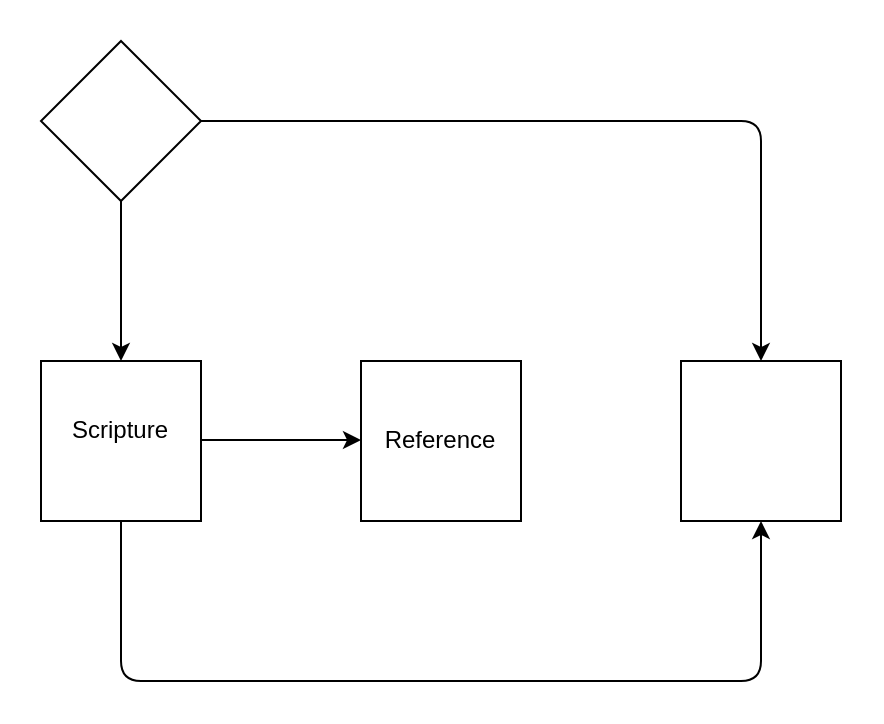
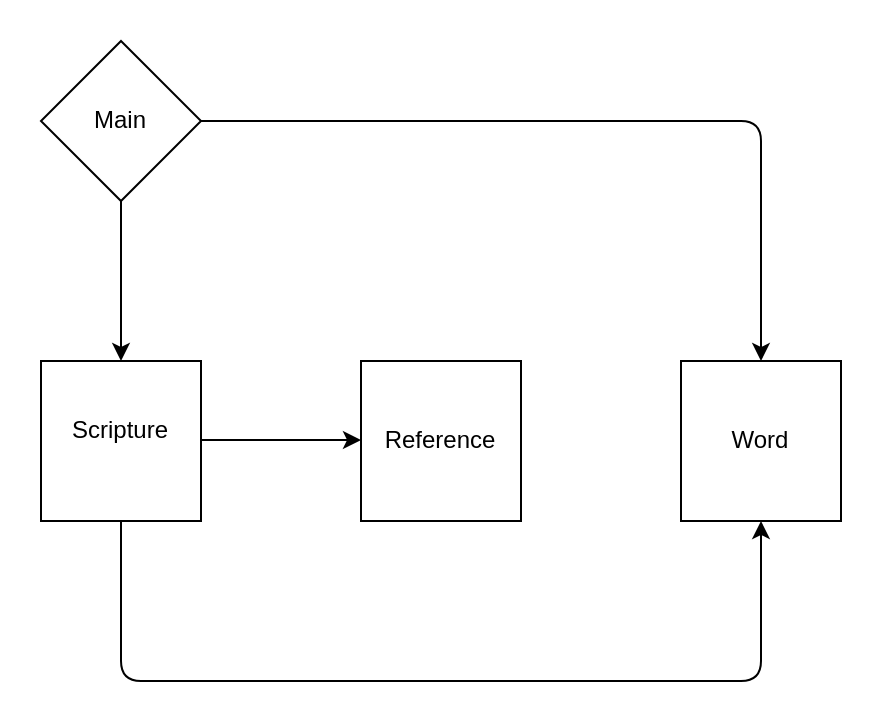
node "Main": added
node "Word": added
